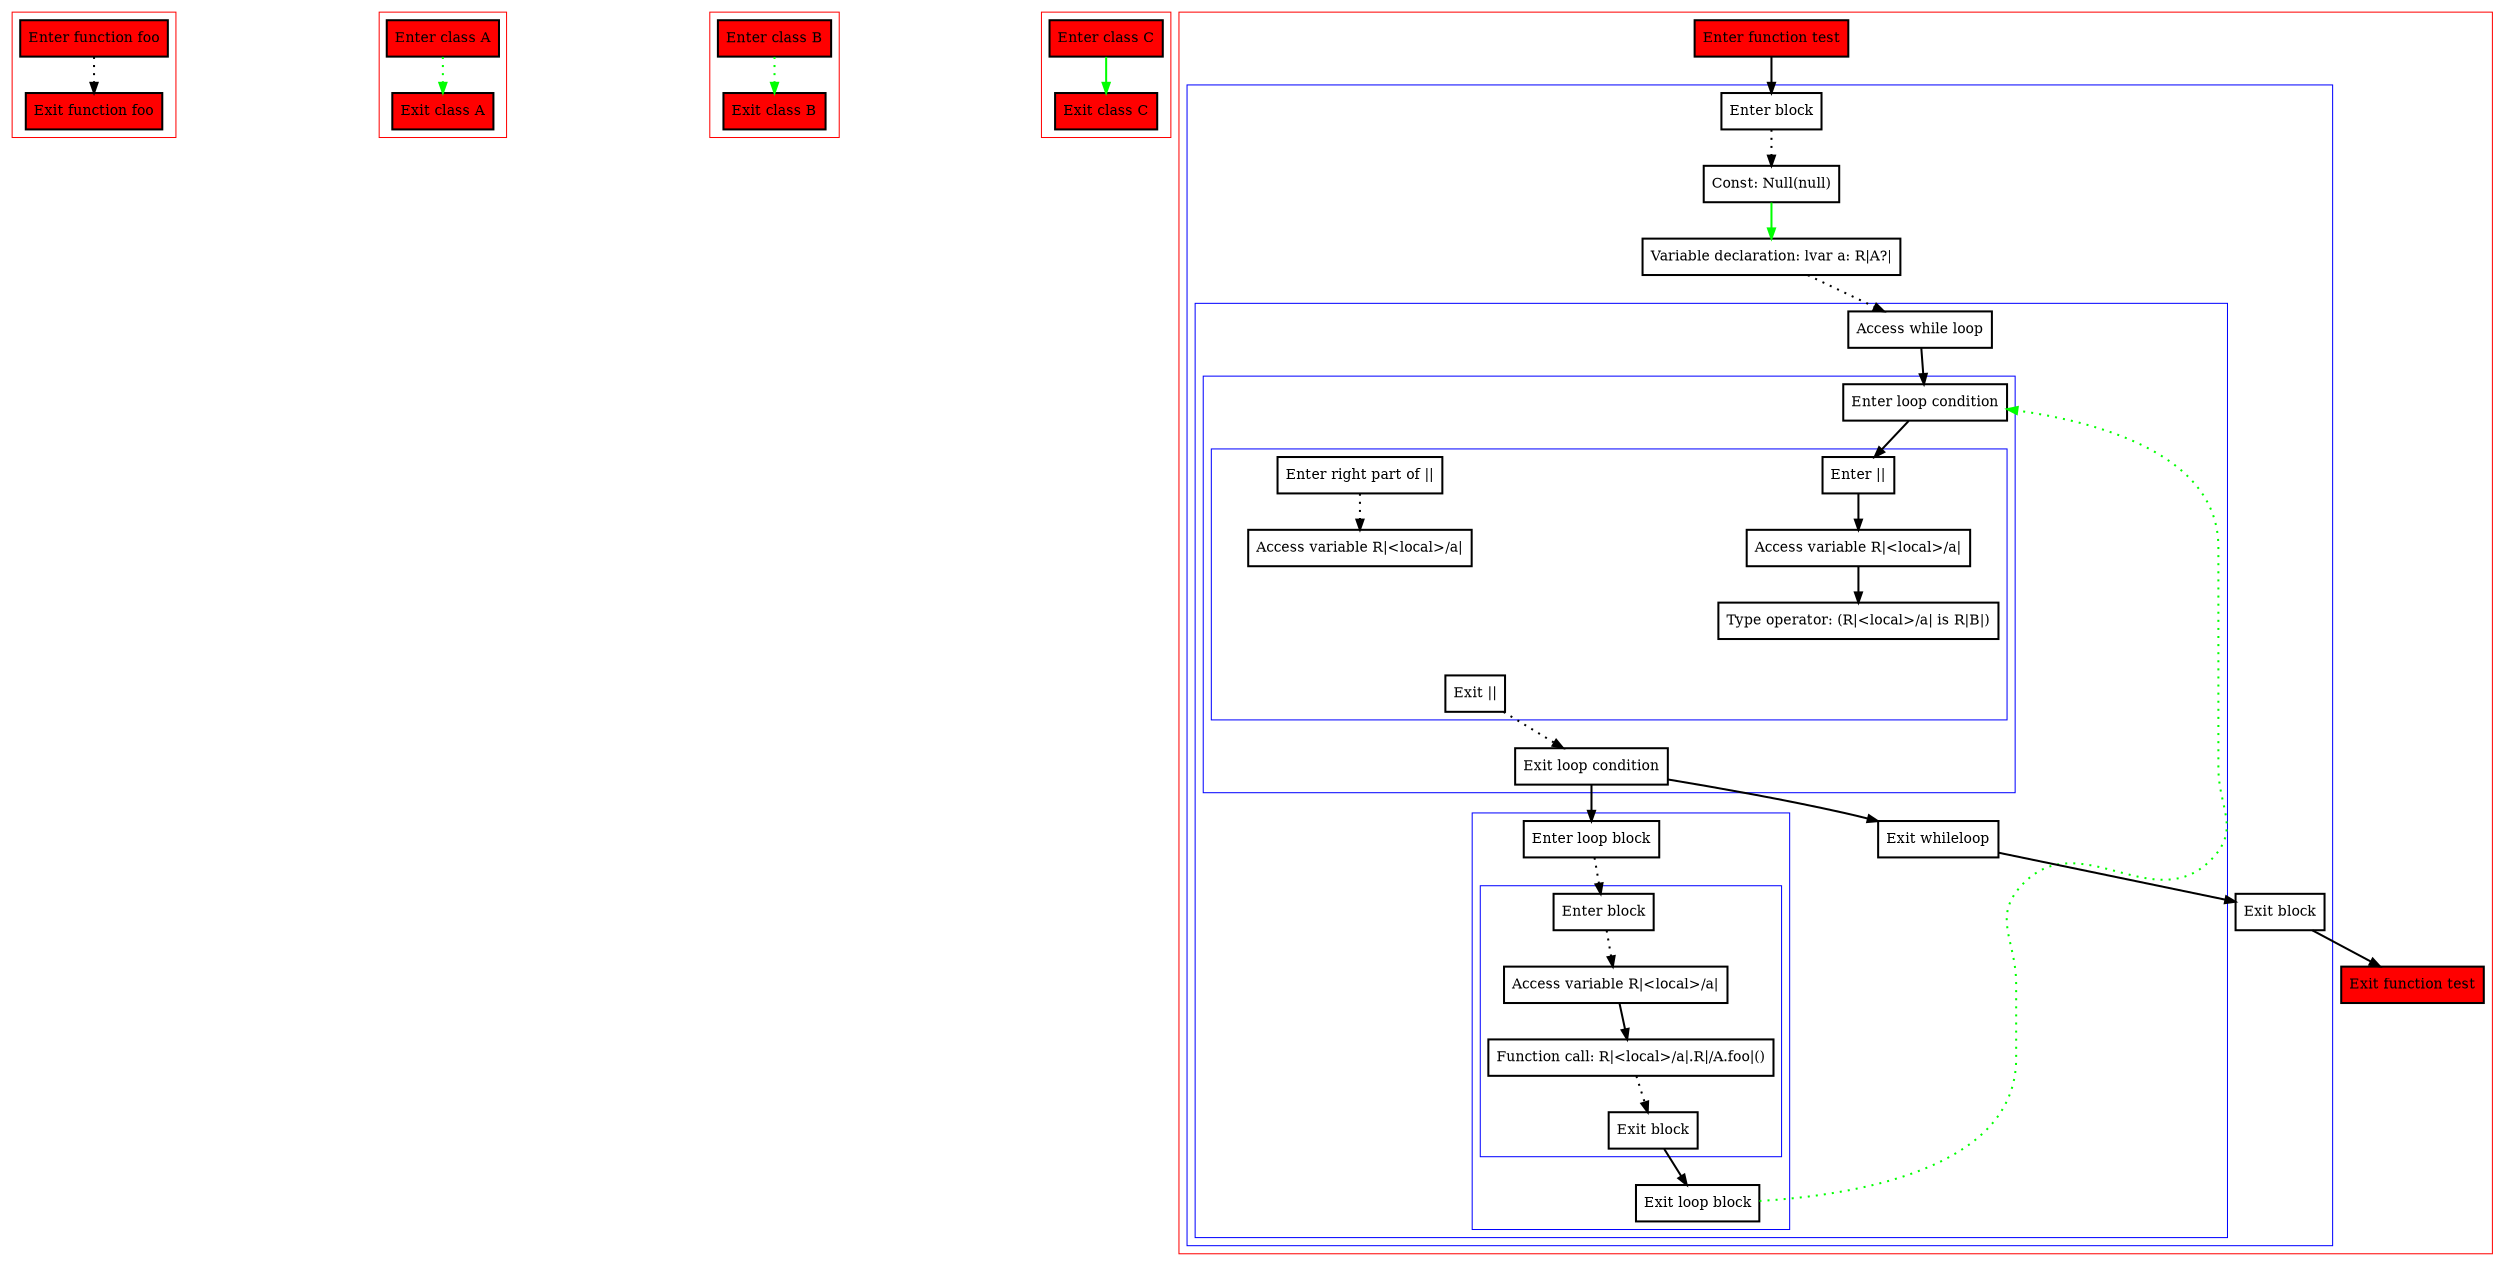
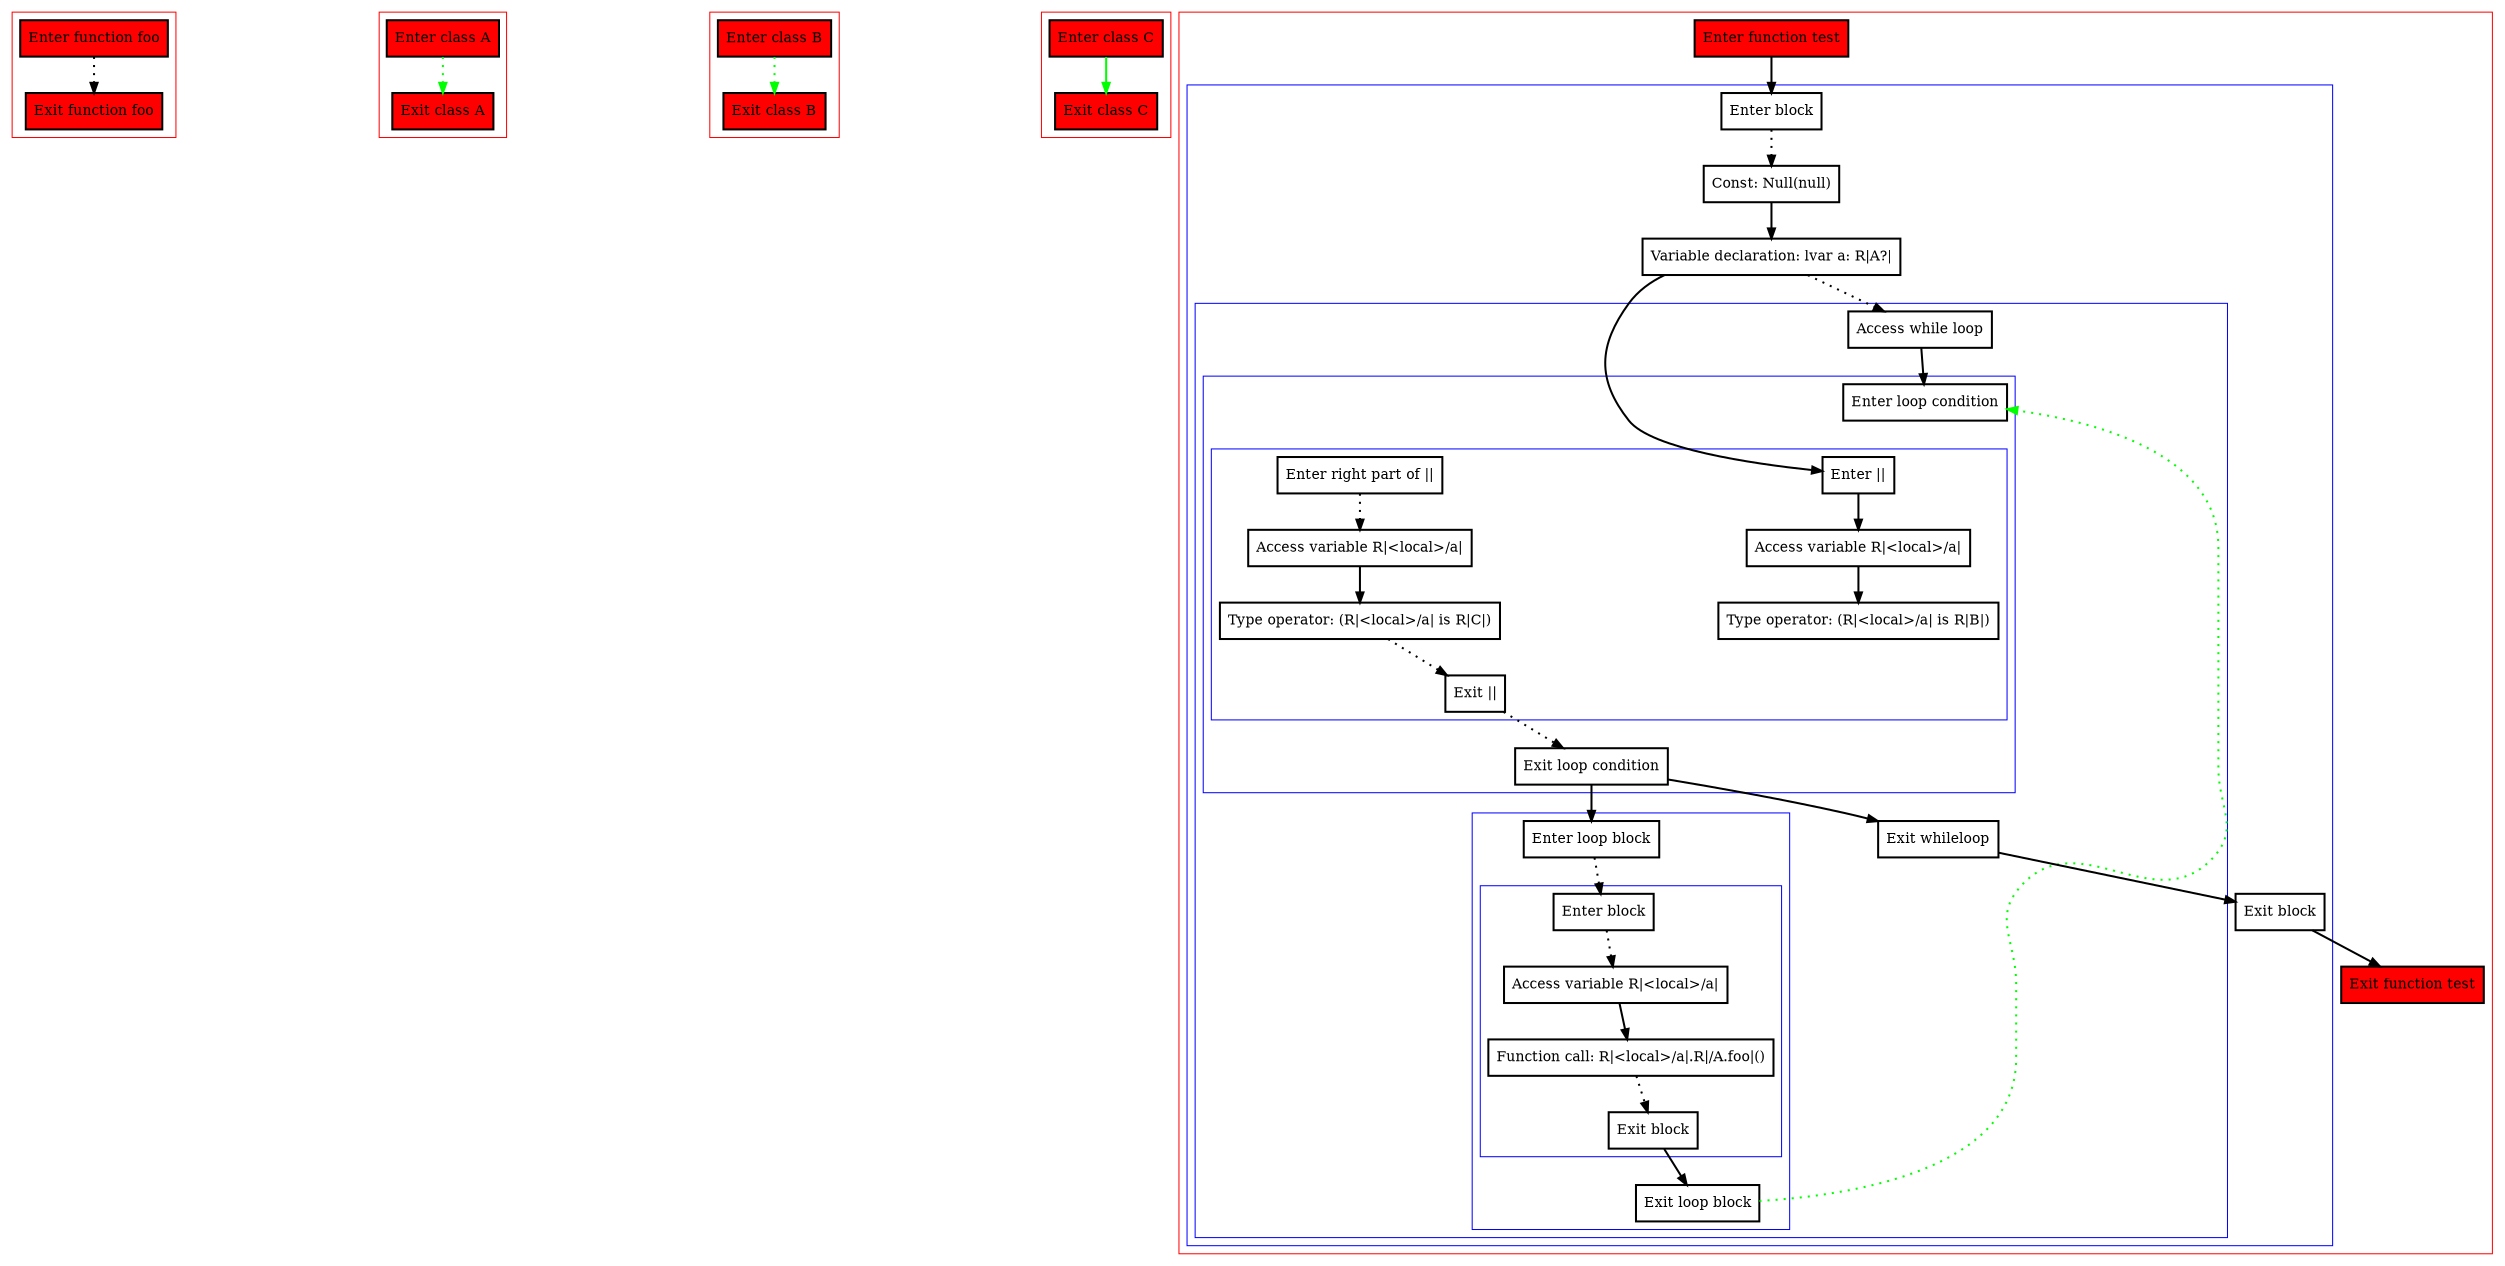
edge "Const: Null(null)" -> "Variable declaration: lvar a: R|A?|": color green -> black
edge "Enter loop condition" -> "Enter ||": now "Variable declaration: lvar a: R|A?|" -> "Enter ||"
node "Type operator: (R|<local>/a| is R|C|)": added
